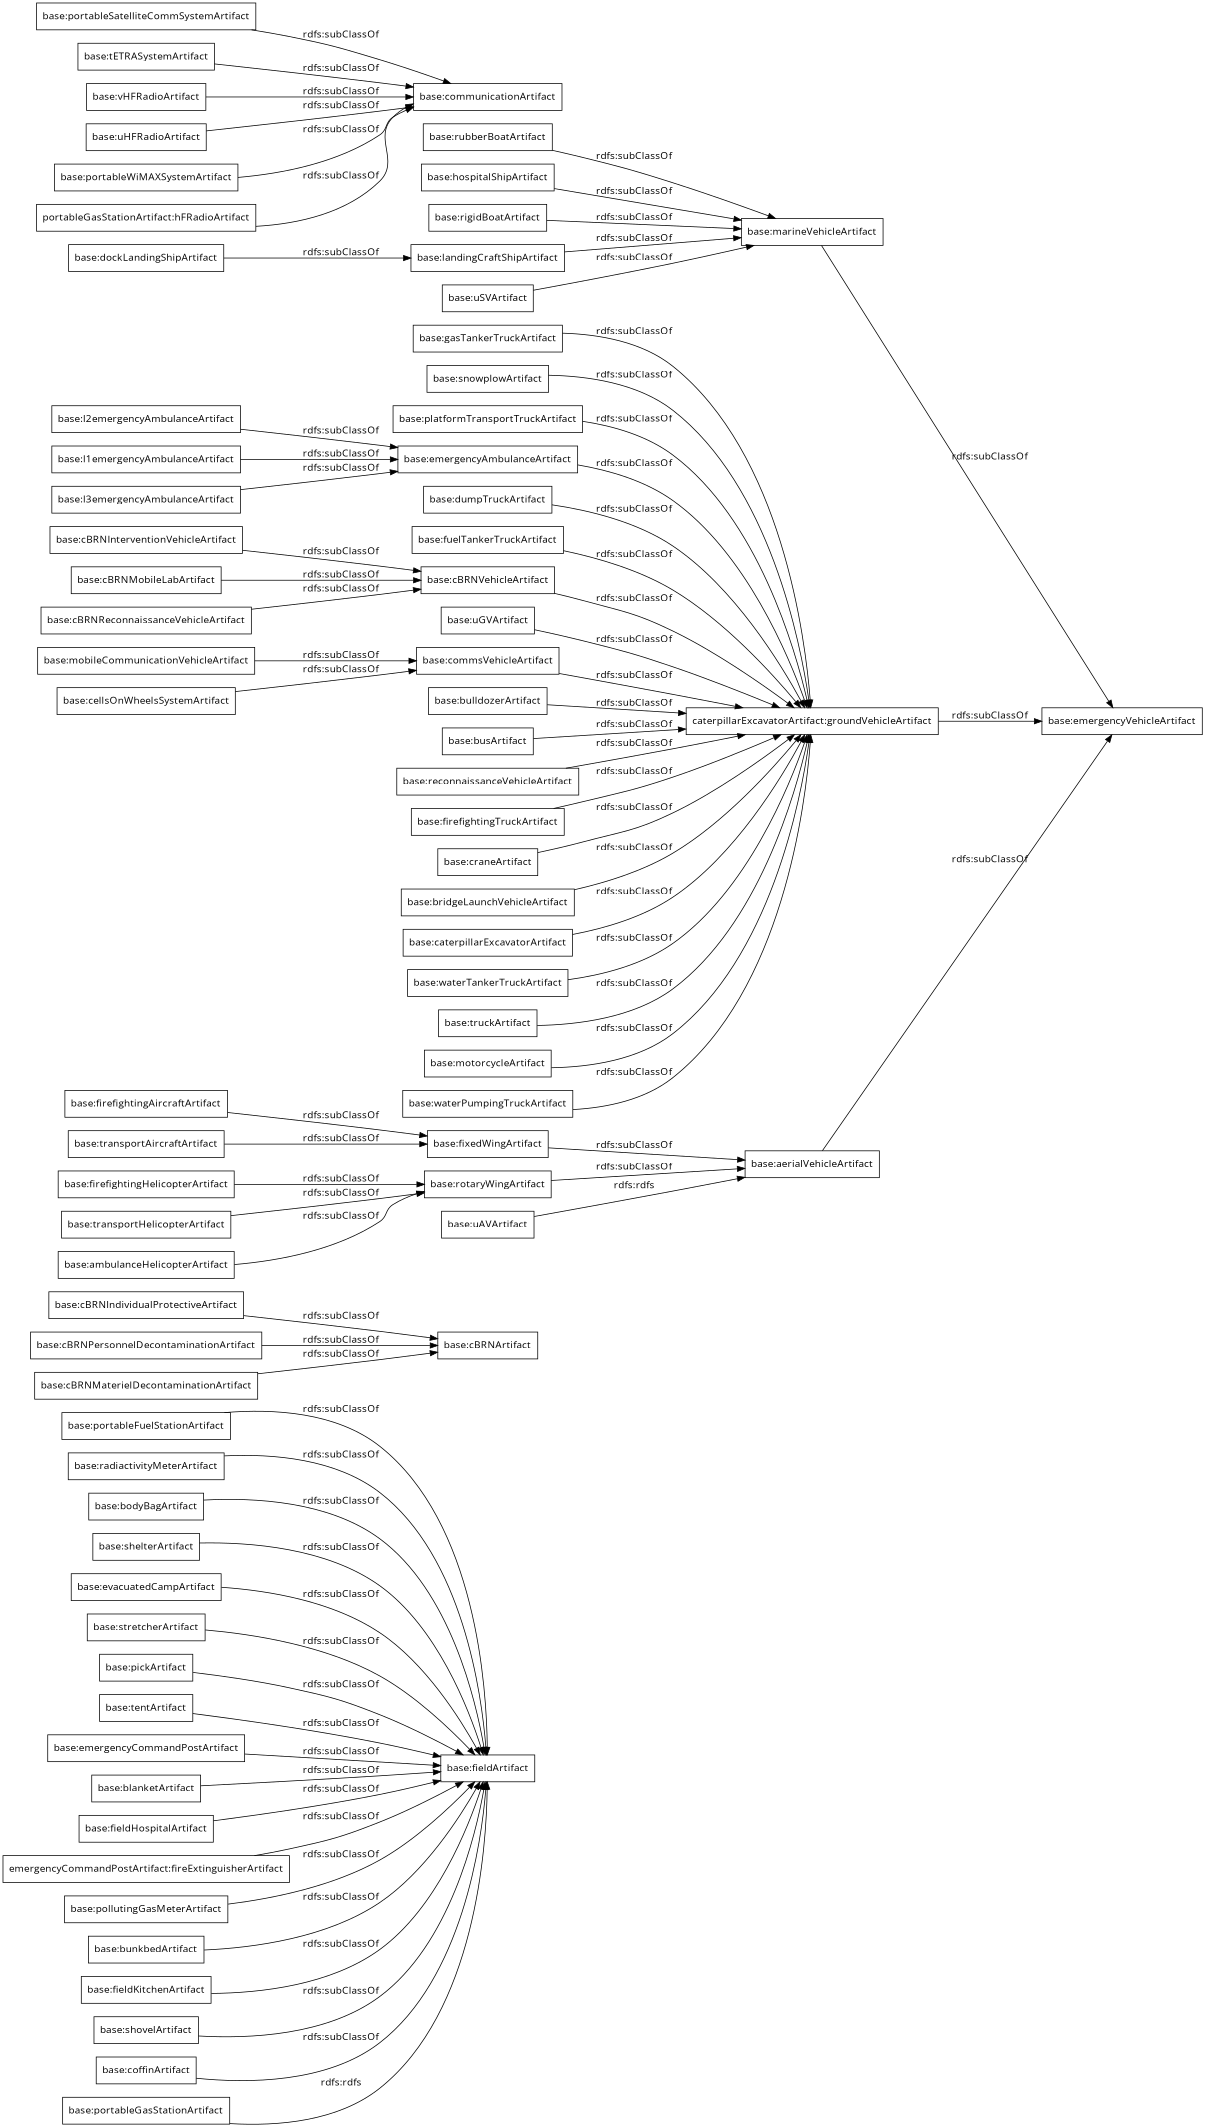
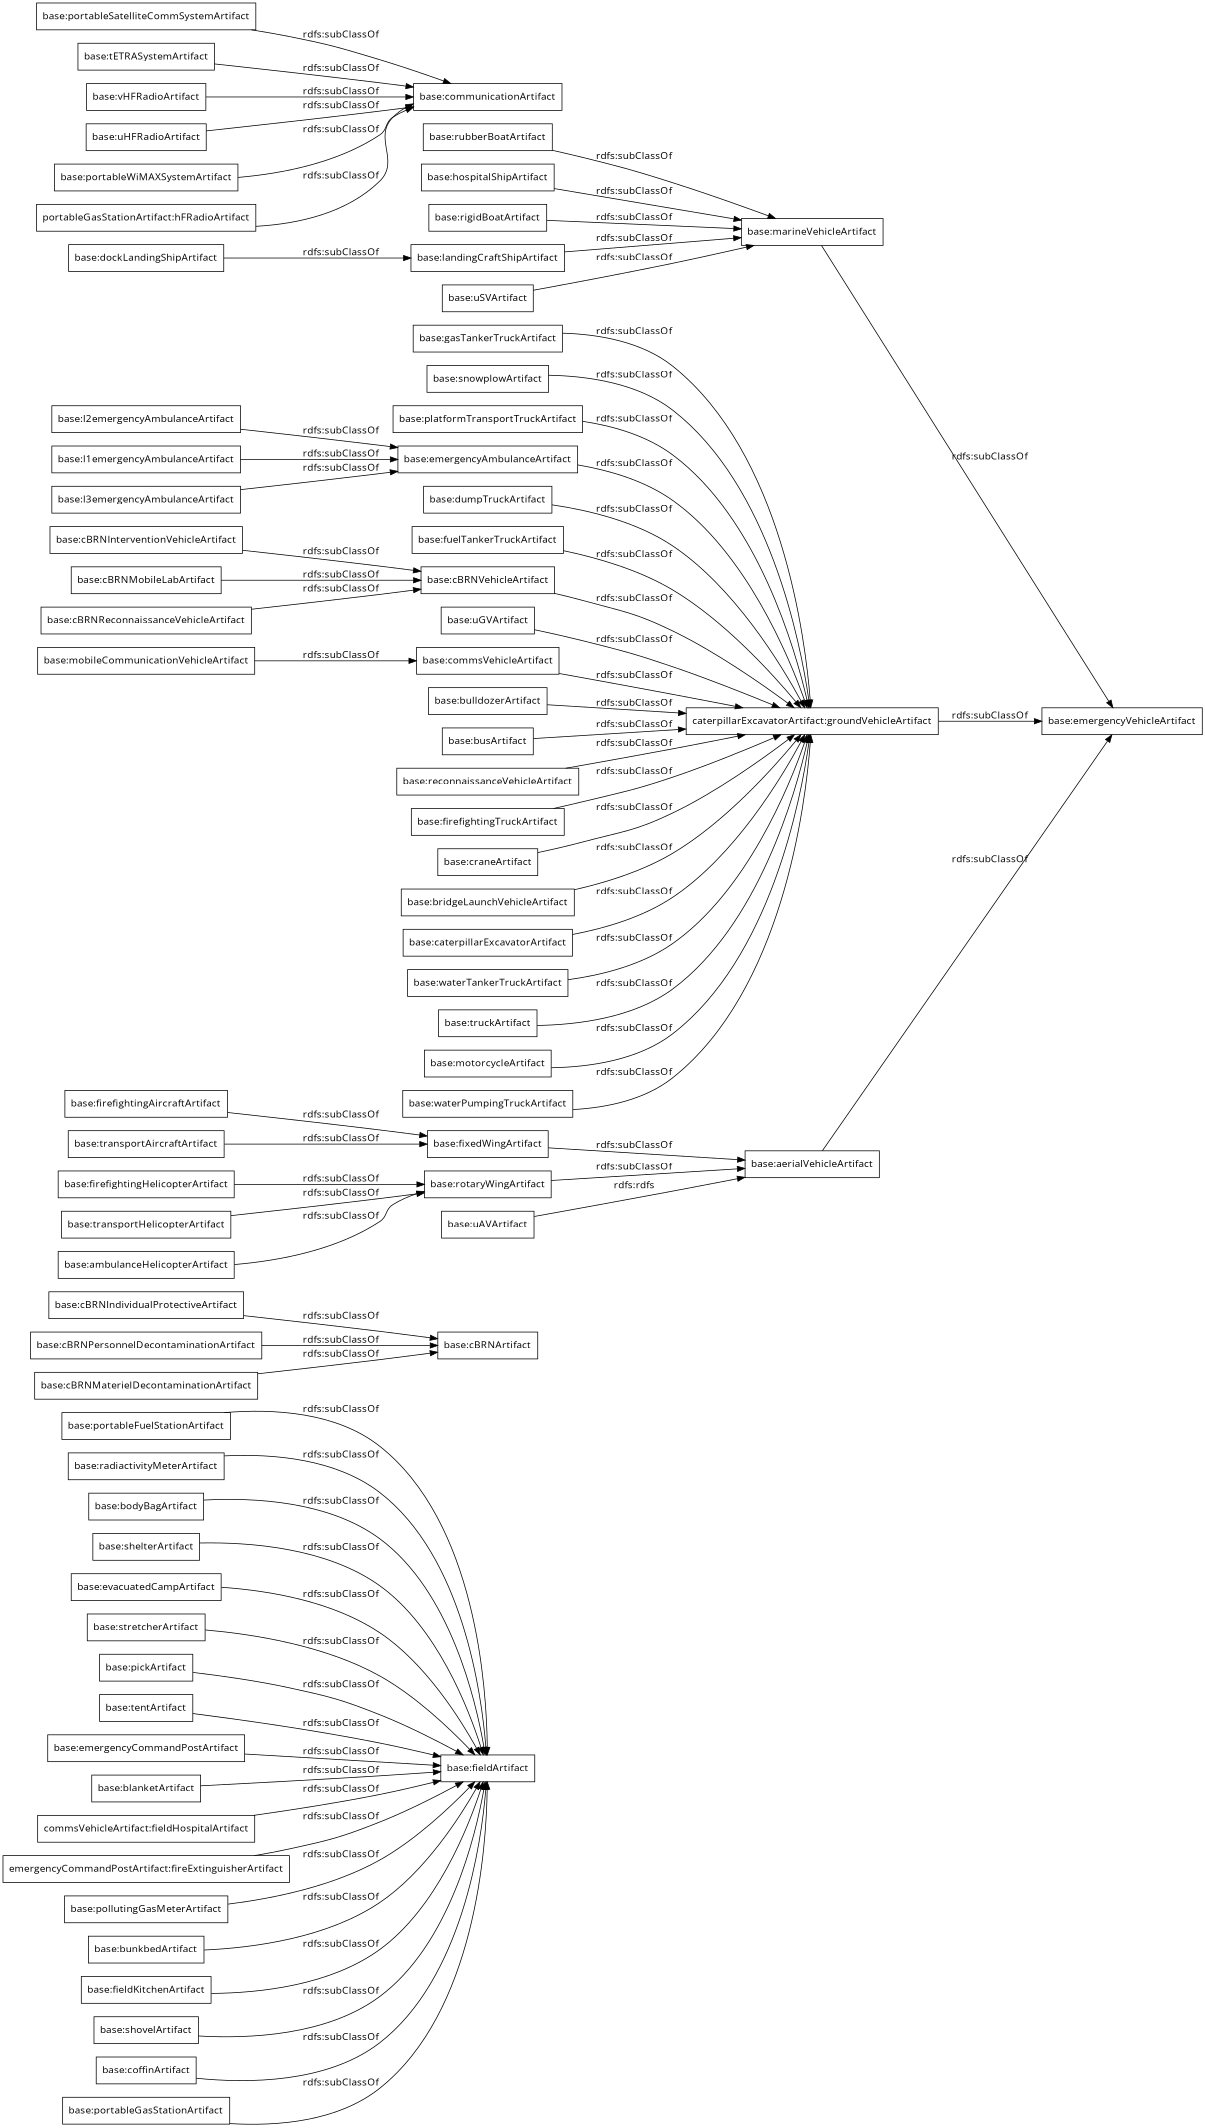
node "base:cellsOnWheelsSystemArtifact": removed
node "base:fieldHospitalArtifact": label "base:fieldHospitalArtifact" -> "commsVehicleArtifact:fieldHospitalArtifact"
edge "base:portableGasStationArtifact" -> "base:fieldArtifact": label "rdfs:rdfs" -> "rdfs:subClassOf"
